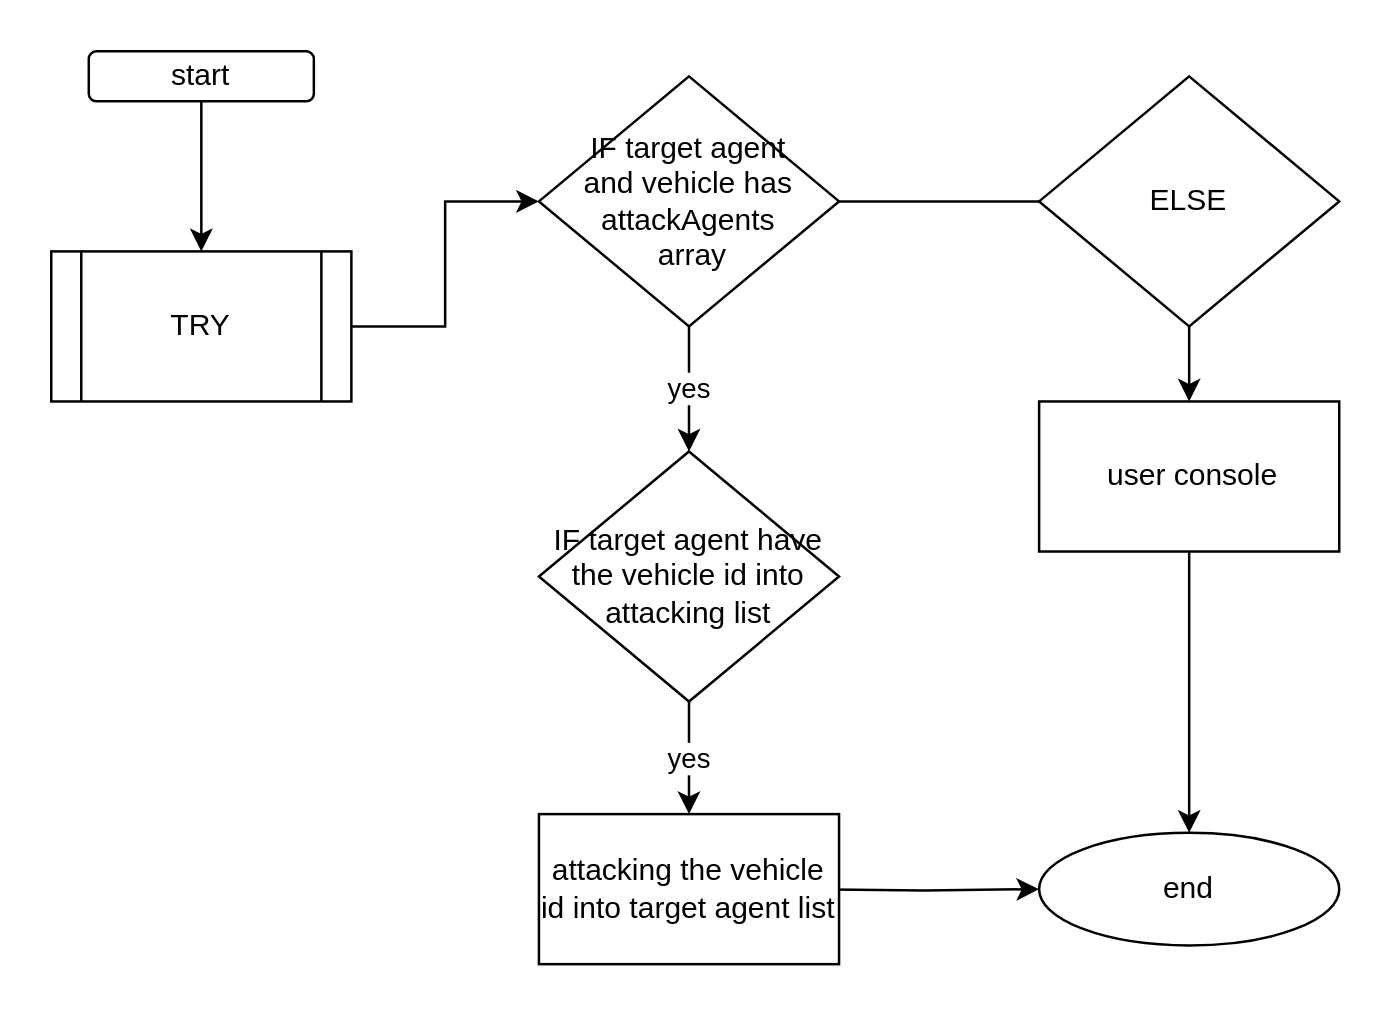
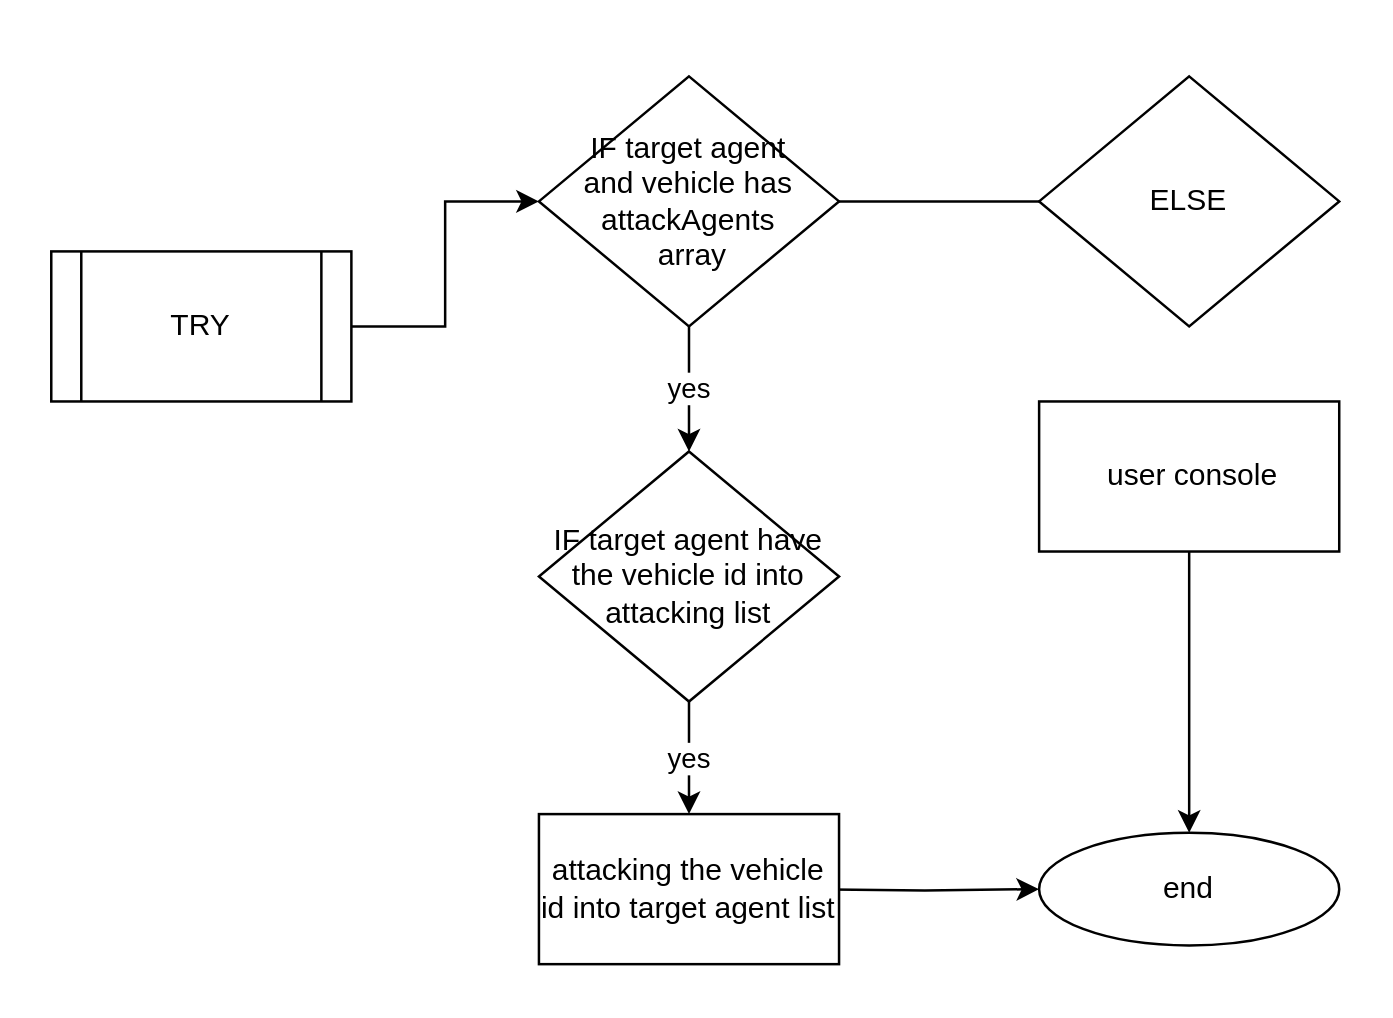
node "start": removed
edge "start" -> "TRY": removed
edge "ELSE" -> "user console": removed
